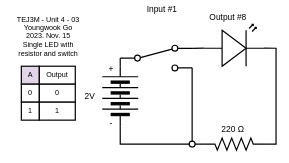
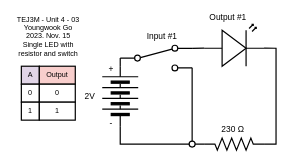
node "Input #1": moved (162, 9) -> (162, 36)
node "Output #8": label "Output #8" -> "Output #1"
node "Output": fillcolor #ffffff -> #f8cecc
node "220 Ω": label "220 Ω" -> "230 Ω"
